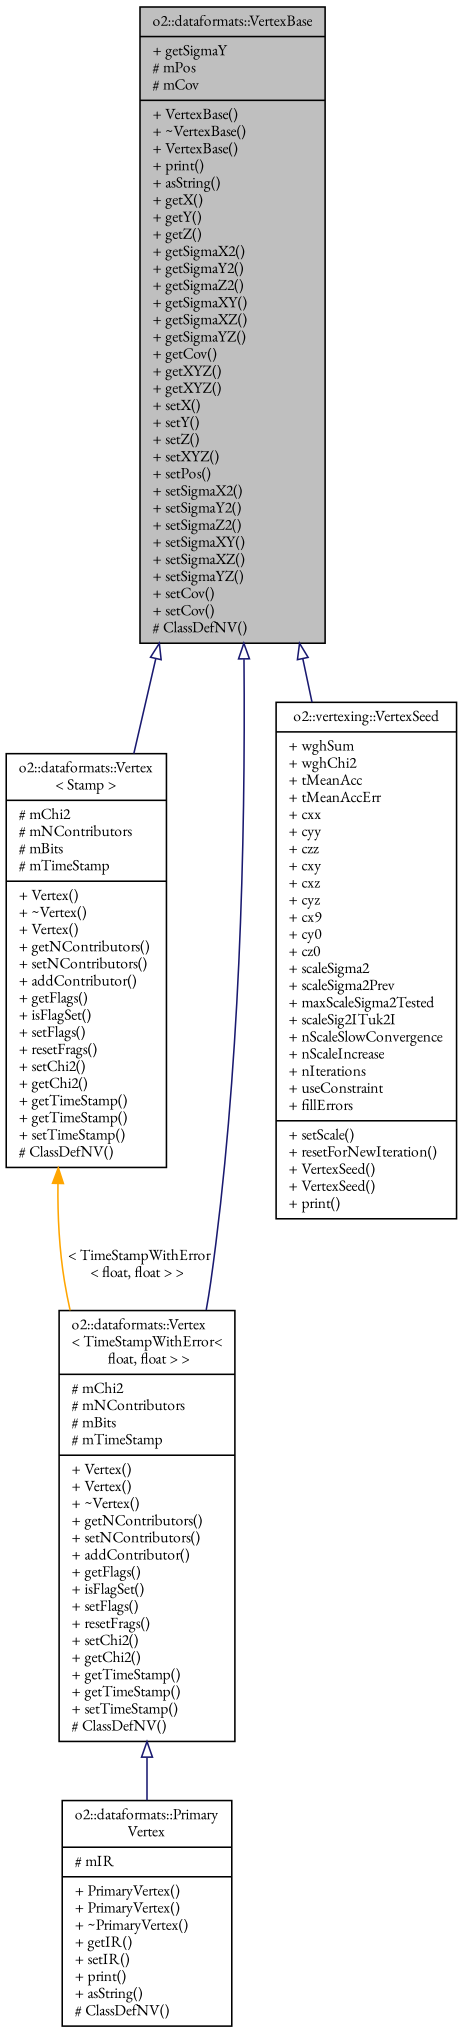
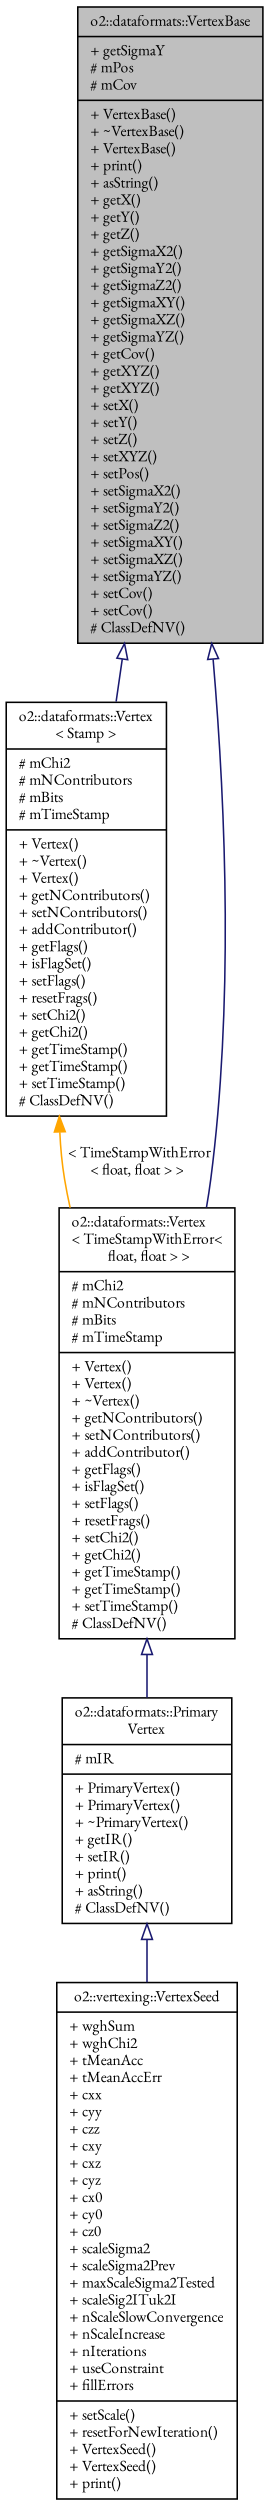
edge "o2::vertexing::VertexSeed" -> "o2::dataformats::VertexBase": now "o2::vertexing::VertexSeed" -> "o2::dataformats::Primary"
node "o2::vertexing::VertexSeed": text "+ cx9" -> "+ cx0"
